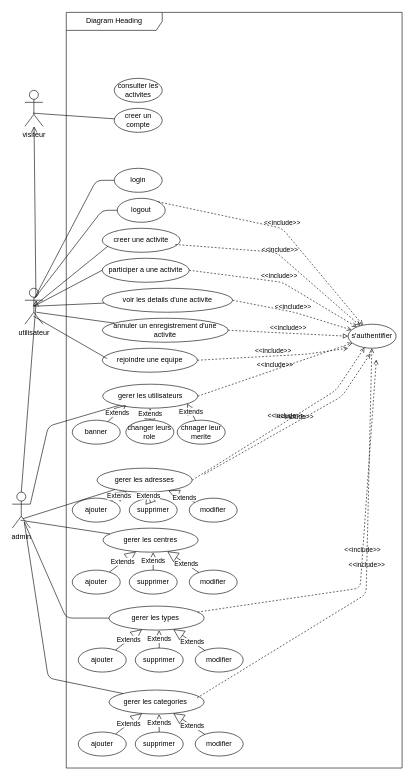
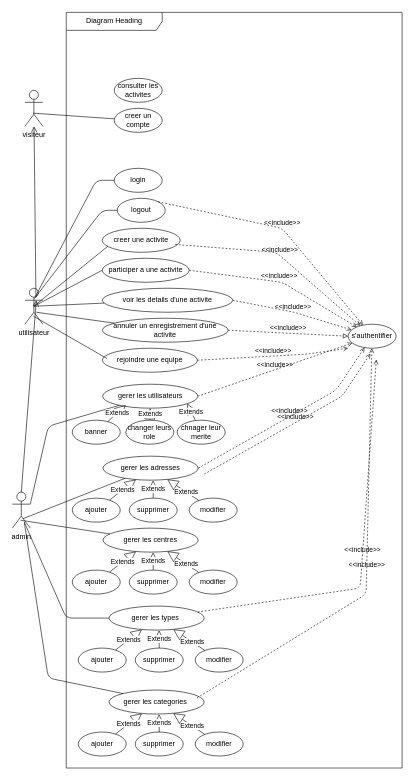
node "gerer les adresses": moved (145, 480) -> (151, 468)
